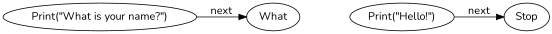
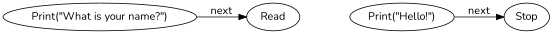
node "What": label "What" -> "Read"
